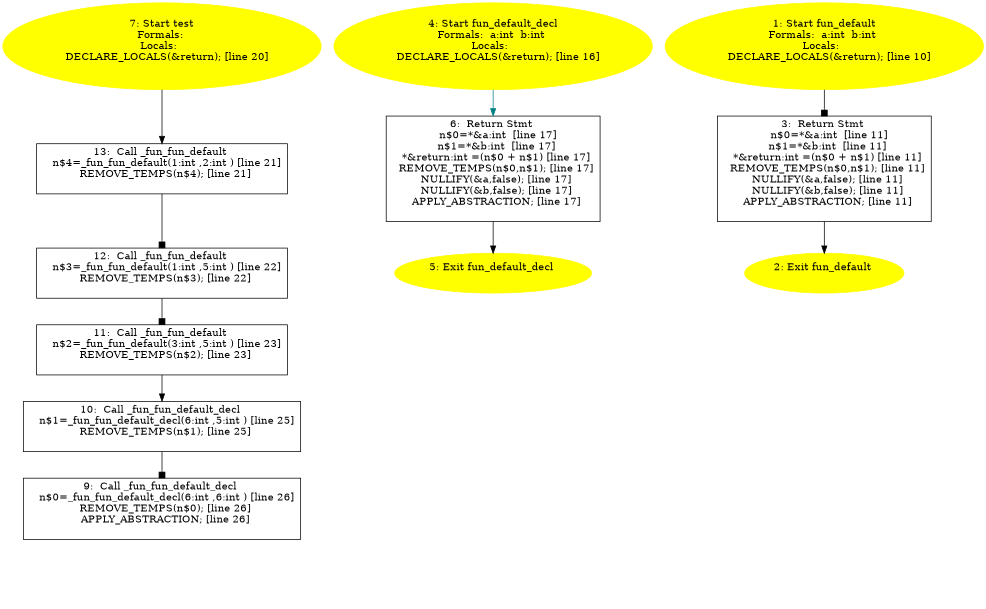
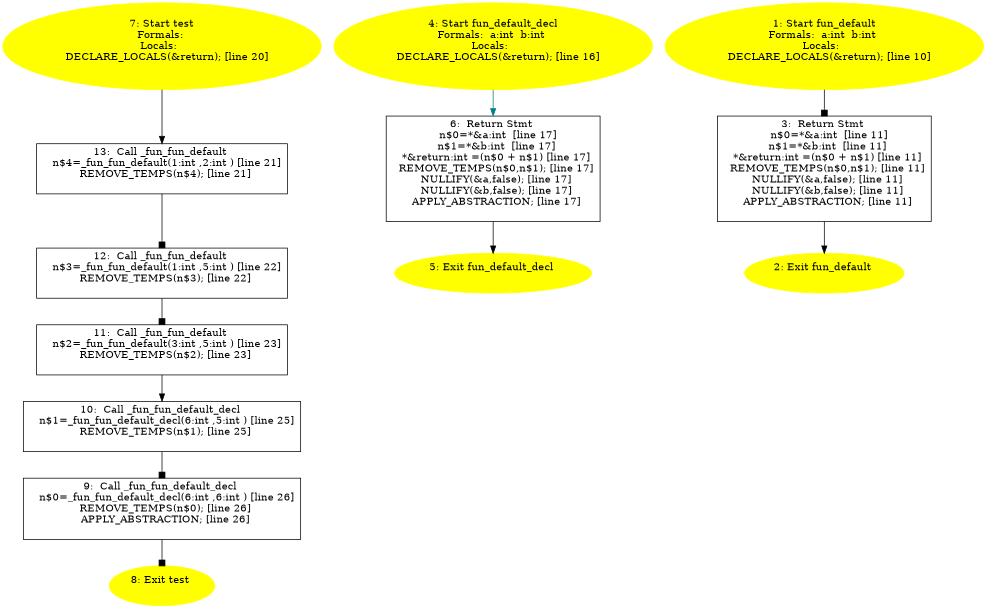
node "8: Exit test": added
